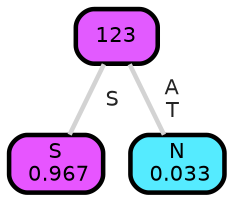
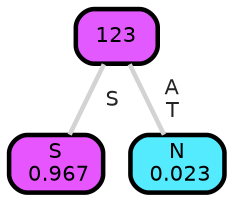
node "N 0.033": label "N 0.033" -> "N 0.023"
